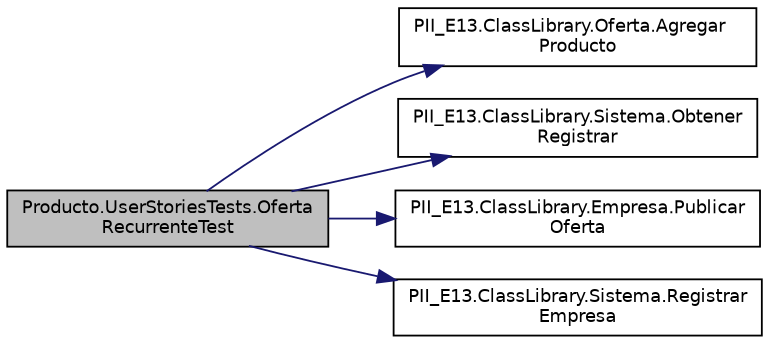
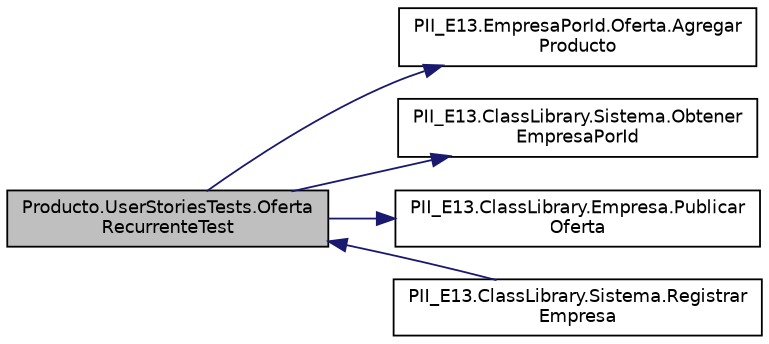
node "PII_E13.ClassLibrary.Oferta.Agregar Producto": label "PII_E13.ClassLibrary.Oferta.Agregar Producto" -> "PII_E13.EmpresaPorId.Oferta.Agregar Producto"
node "PII_E13.ClassLibrary.Sistema.Obtener Registrar": label "PII_E13.ClassLibrary.Sistema.Obtener Registrar" -> "PII_E13.ClassLibrary.Sistema.Obtener EmpresaPorId"
edge "Producto.UserStoriesTests.Oferta RecurrenteTest" -> "PII_E13.ClassLibrary.Sistema.Registrar Empresa": reversed
